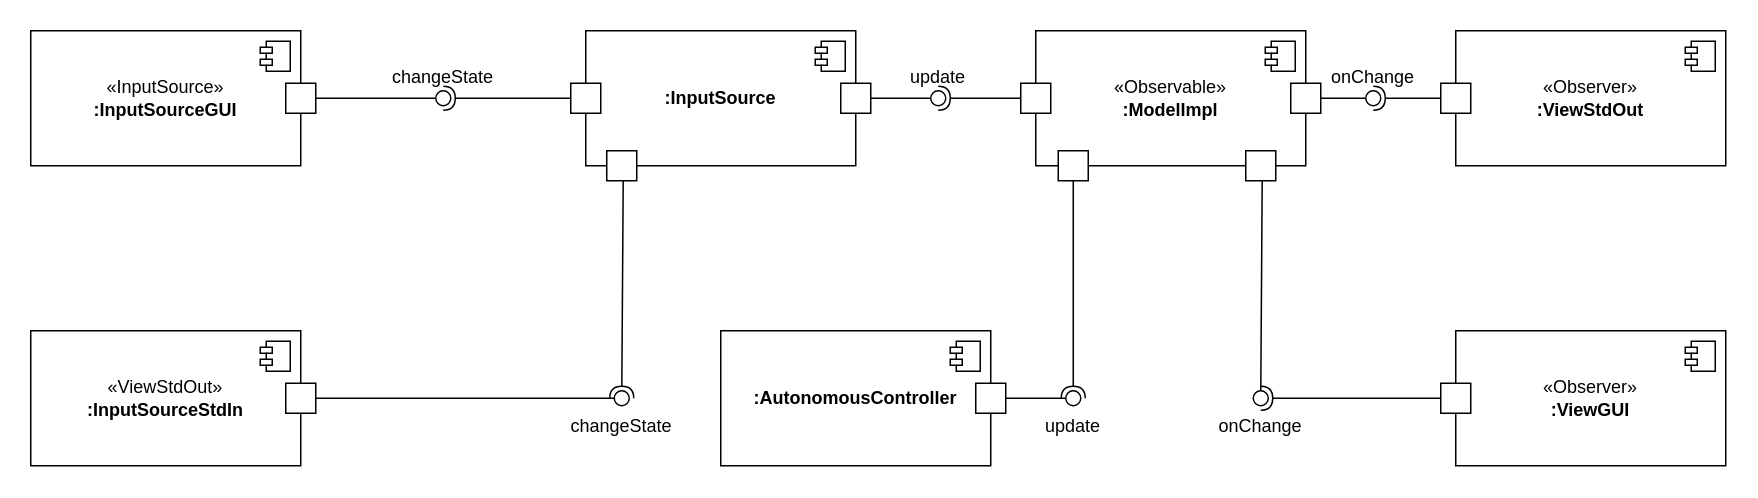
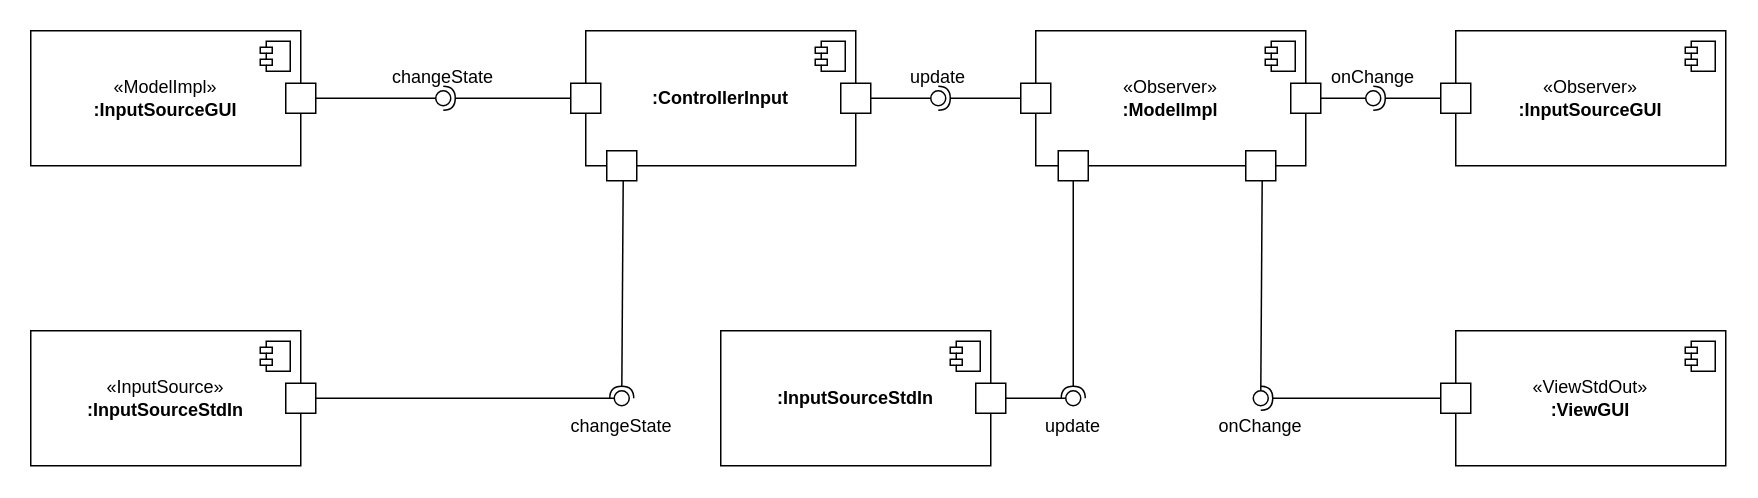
node "«InputSource» :InputSourceGUI": label "«InputSource» :InputSourceGUI" -> "«ModelImpl» :InputSourceGUI"
node ":InputSource": label ":InputSource" -> ":ControllerInput"
node "«Observable» :ModelImpl": label "«Observable» :ModelImpl" -> "«Observer» :ModelImpl"
node "«Observer» :ViewStdOut": label "«Observer» :ViewStdOut" -> "«Observer» :InputSourceGUI"
node "«ViewStdOut» :InputSourceStdIn": label "«ViewStdOut» :InputSourceStdIn" -> "«InputSource» :InputSourceStdIn"
node ":AutonomousController": label ":AutonomousController" -> ":InputSourceStdIn"
node "«Observer» :ViewGUI": label "«Observer» :ViewGUI" -> "«ViewStdOut» :ViewGUI"
